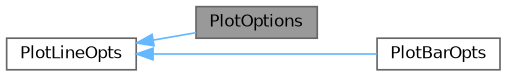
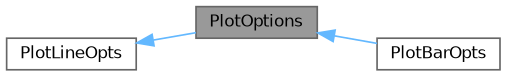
edge "PlotBarOpts" -> "PlotLineOpts": now "PlotBarOpts" -> "PlotOptions"
